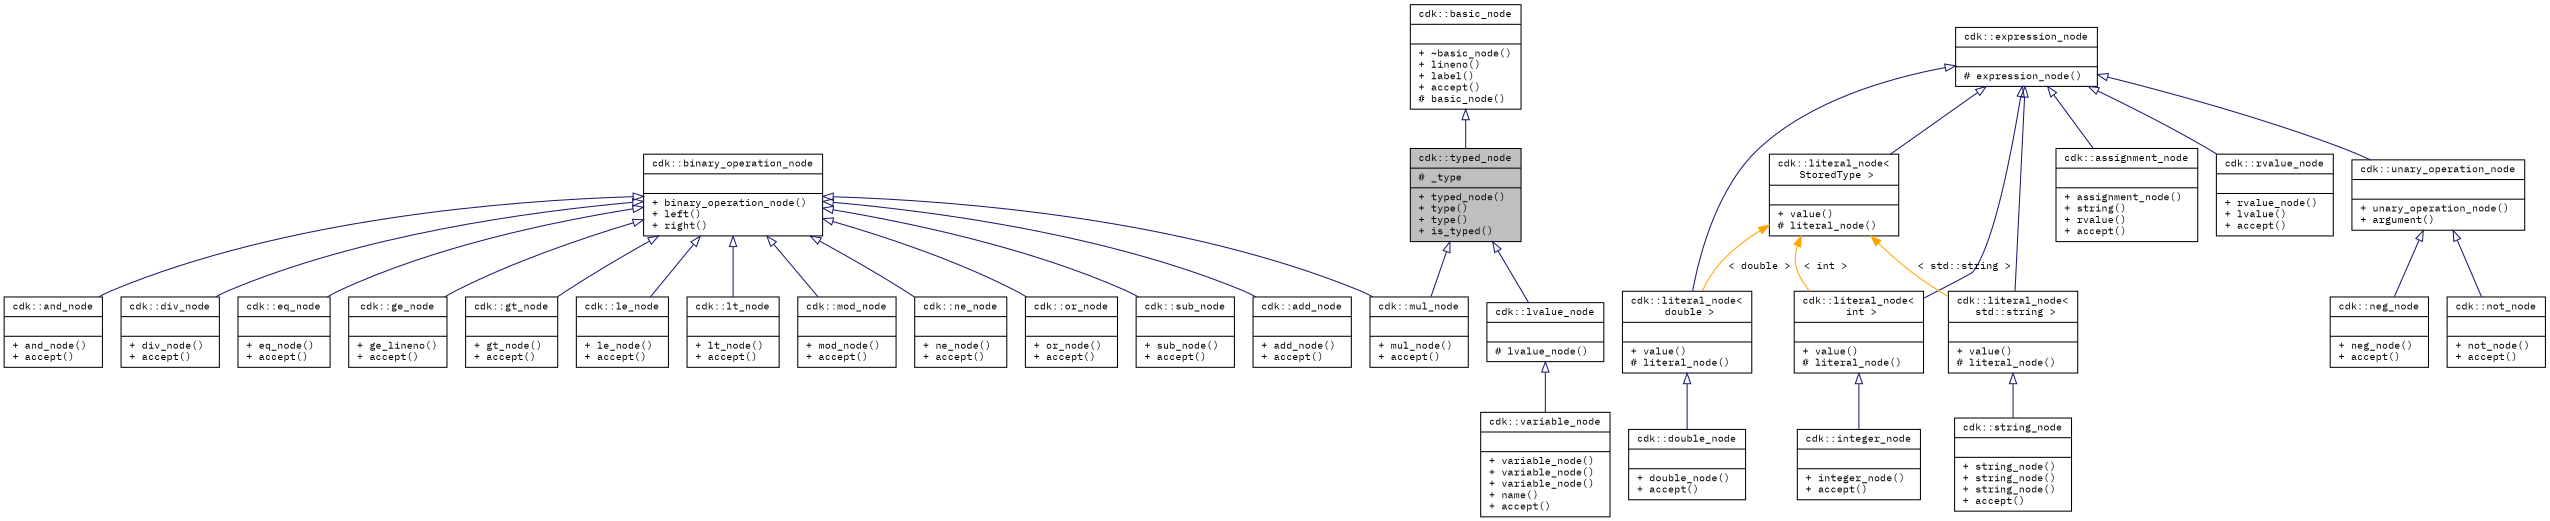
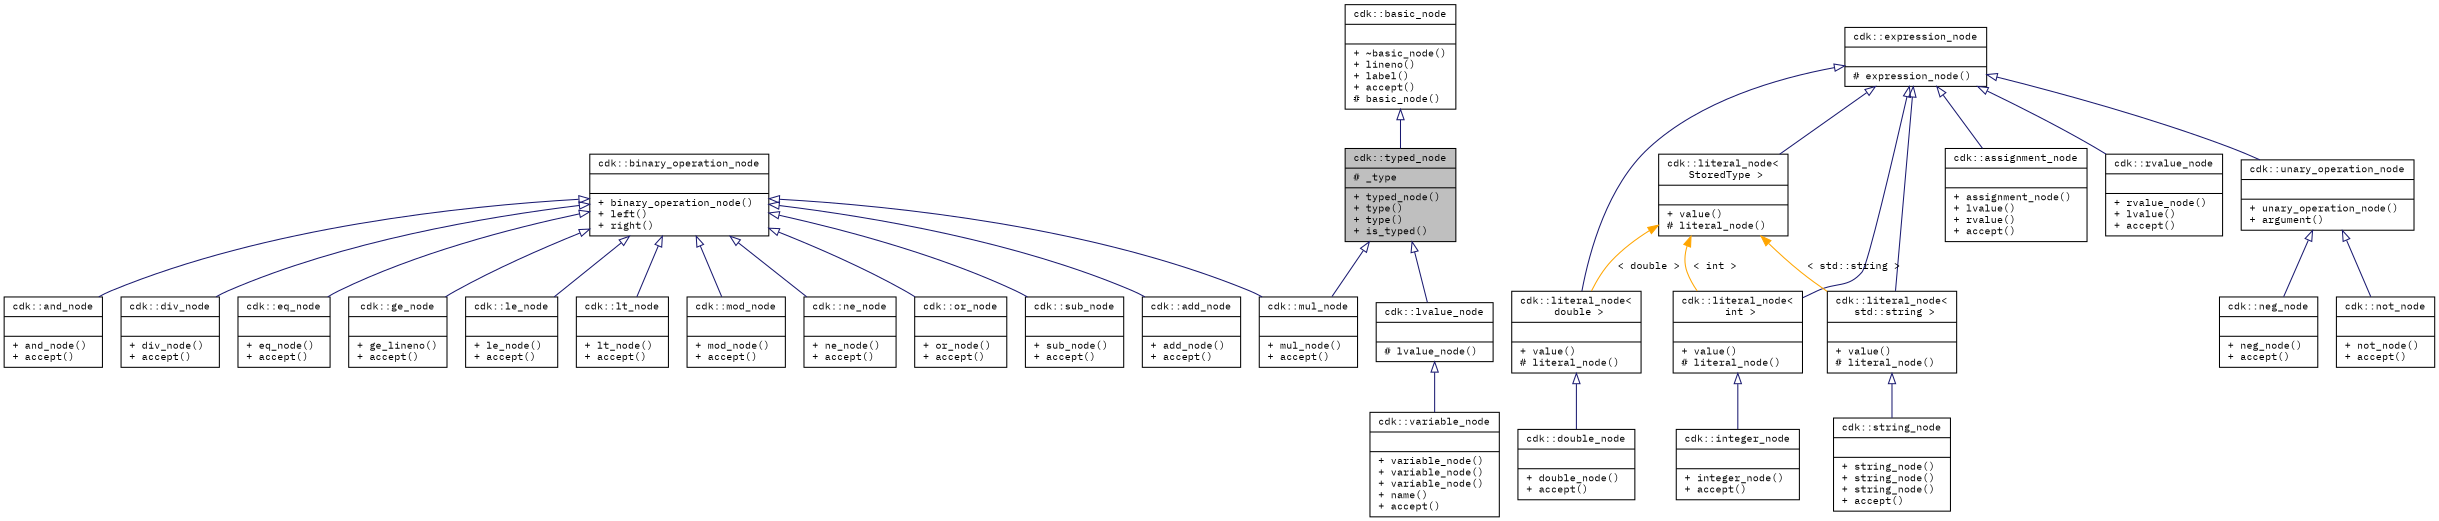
node "cdk::assignment_node": text "+ string()" -> "+ lvalue()"
node "cdk::gt_node": removed
